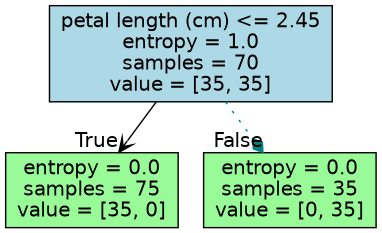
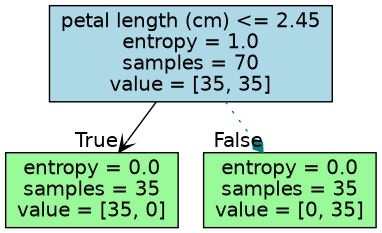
node "entropy = 0.0 samples = 75 value = [35, 0]": label "entropy = 0.0 samples = 75 value = [35, 0]" -> "entropy = 0.0 samples = 35 value = [35, 0]"
